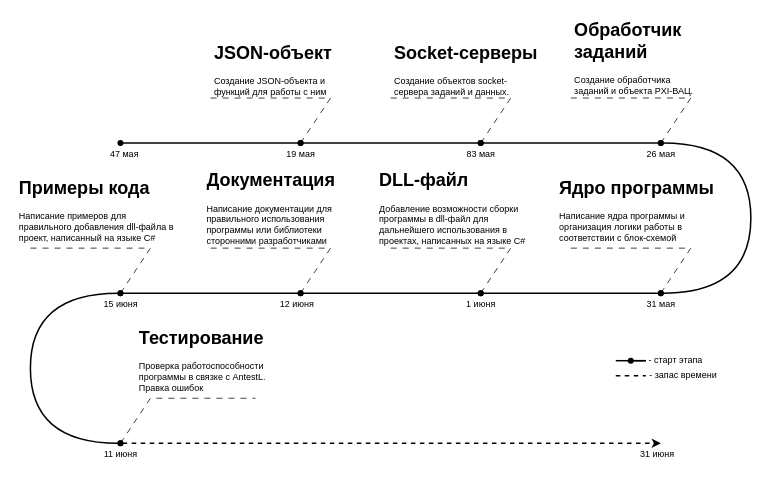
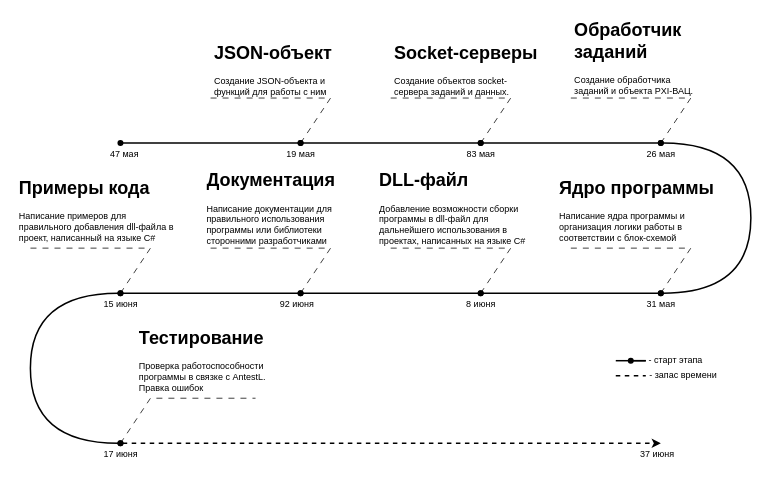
node "12 июня": label "12 июня" -> "92 июня"
node "1 июня": label "1 июня" -> "8 июня"
node "11 июня": label "11 июня" -> "17 июня"
node "31 июня": label "31 июня" -> "37 июня"
